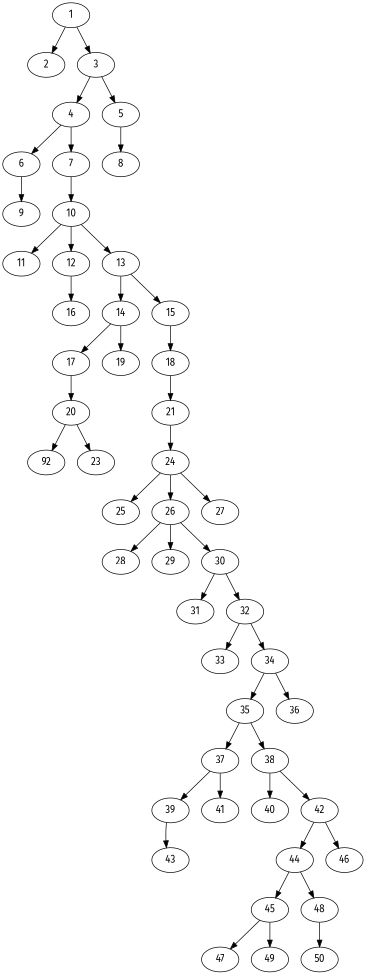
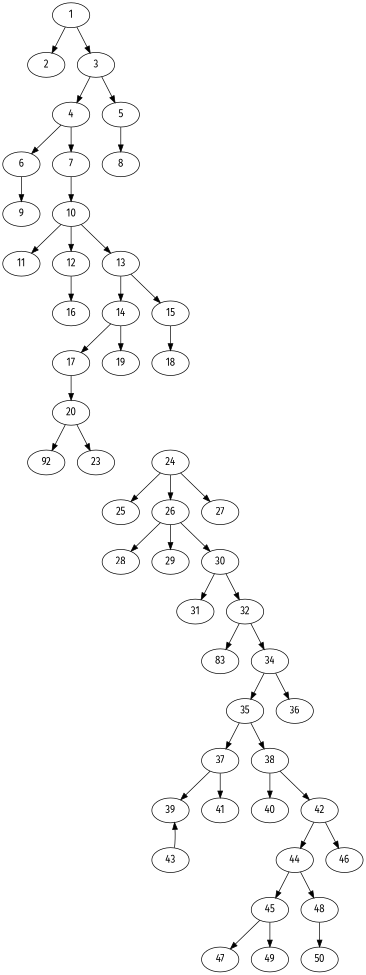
node "21": removed
node "33": label "33" -> "83"
edge "39" -> "43": reversed
